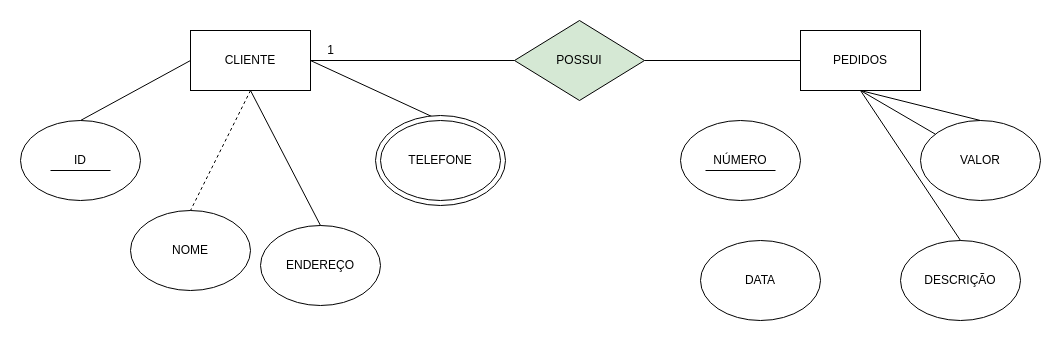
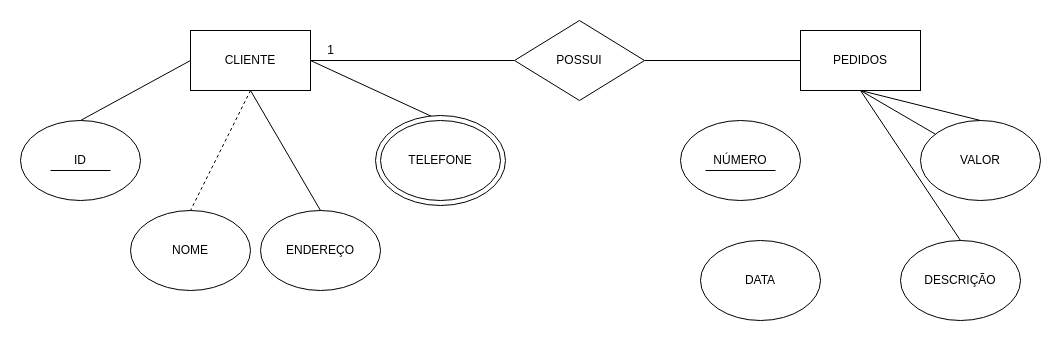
node "POSSUI": fillcolor #d5e8d4 -> #ffffff
node "ENDEREÇO": moved (321, 266) -> (321, 251)
